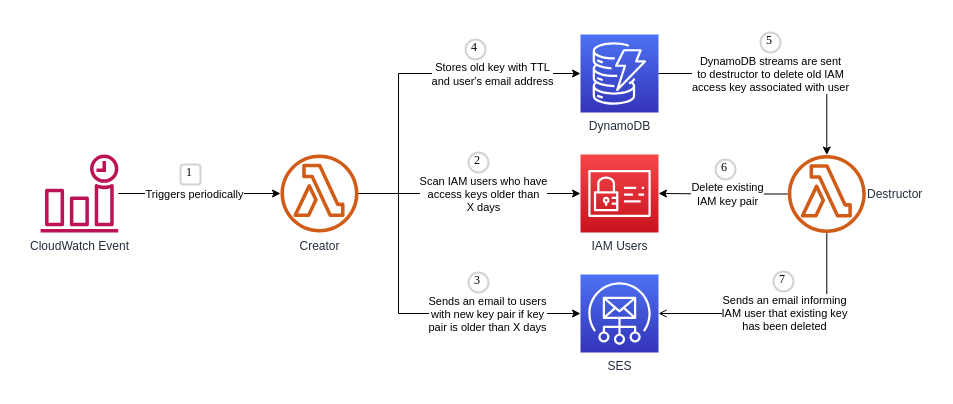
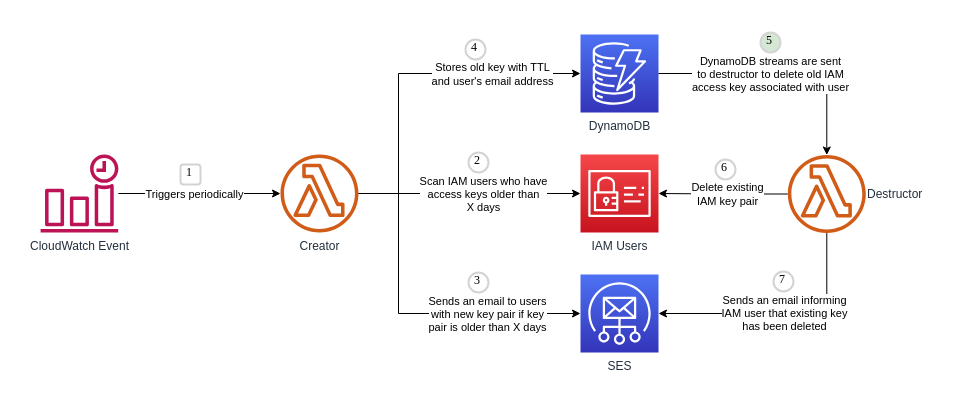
node "5": fillcolor #ffffff -> #d5e8d4
edge "Destructor" -> "SES": arrowhead open -> classic
